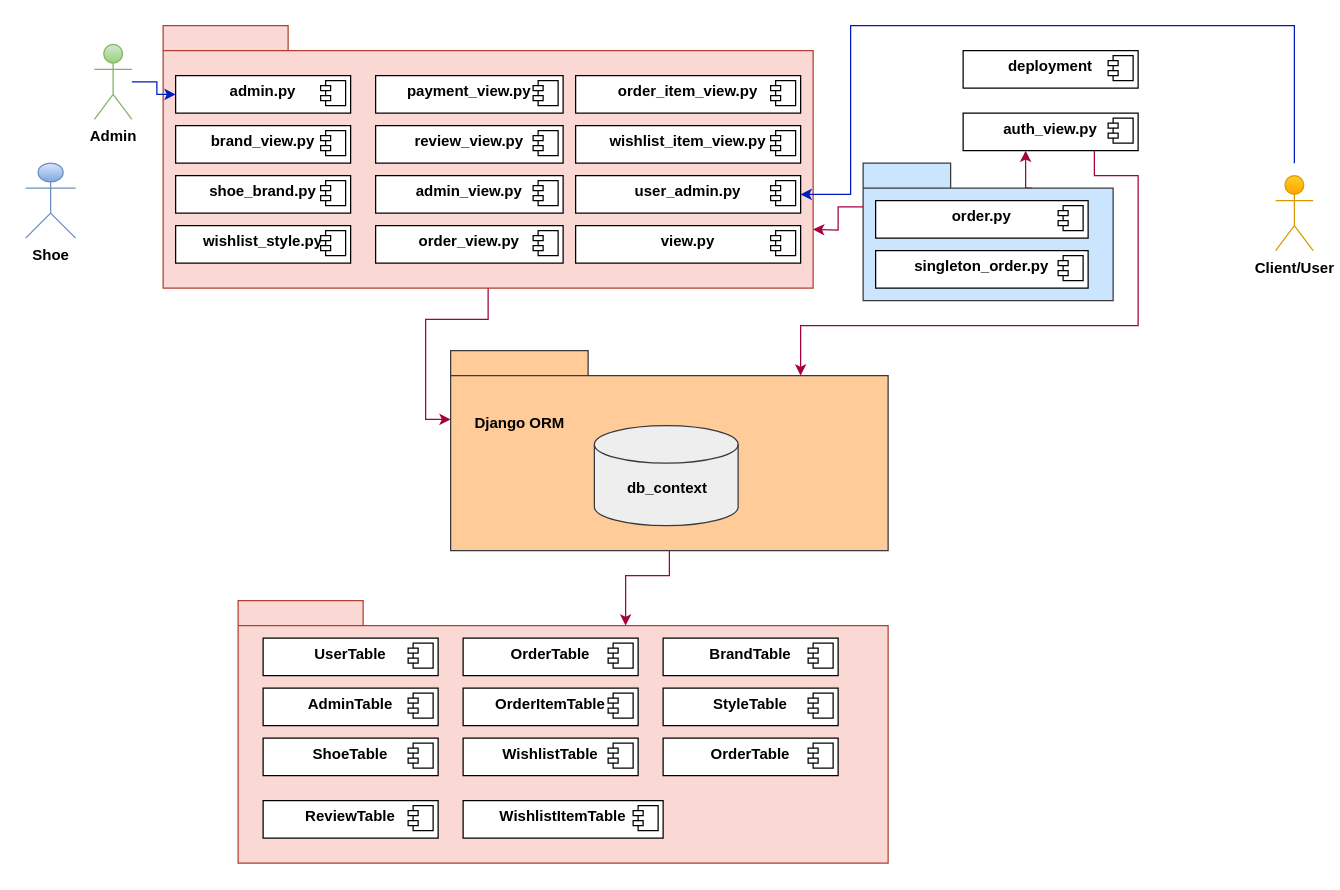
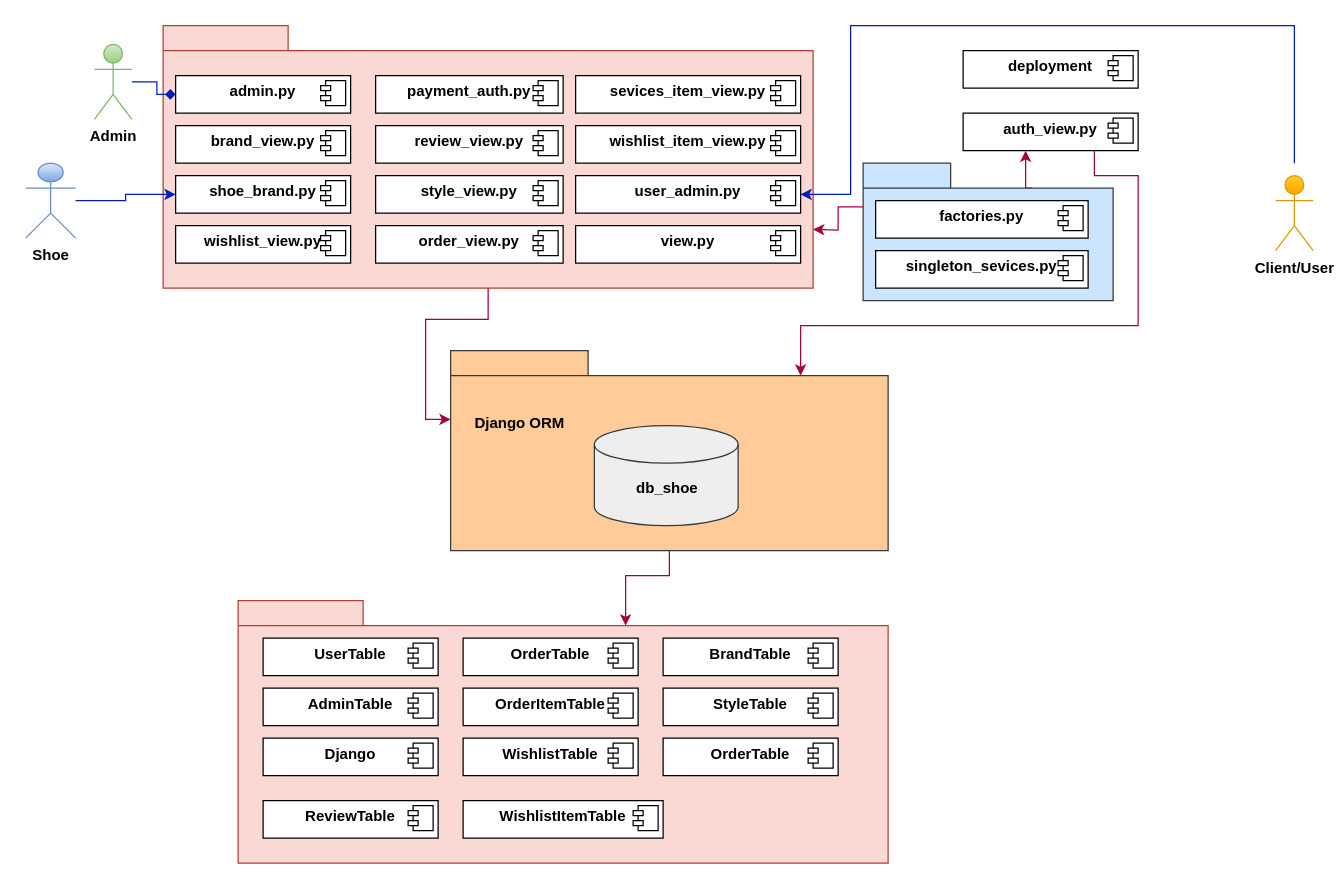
node "payment_view.py": label "payment_view.py" -> "payment_auth.py"
node "order_item_view.py": label "order_item_view.py" -> "sevices_item_view.py"
edge "Admin" -> "admin.py": arrowhead classic -> diamond
node "admin_view.py": label "admin_view.py" -> "style_view.py"
edge "Shoe" -> "shoe_brand.py": added
node "order.py": label "order.py" -> "factories.py"
node "wishlist_style.py": label "wishlist_style.py" -> "wishlist_view.py"
node "singleton_order.py": label "singleton_order.py" -> "singleton_sevices.py"
node "db_context": label "db_context" -> "db_shoe"
node "ShoeTable": label "ShoeTable" -> "Django"
